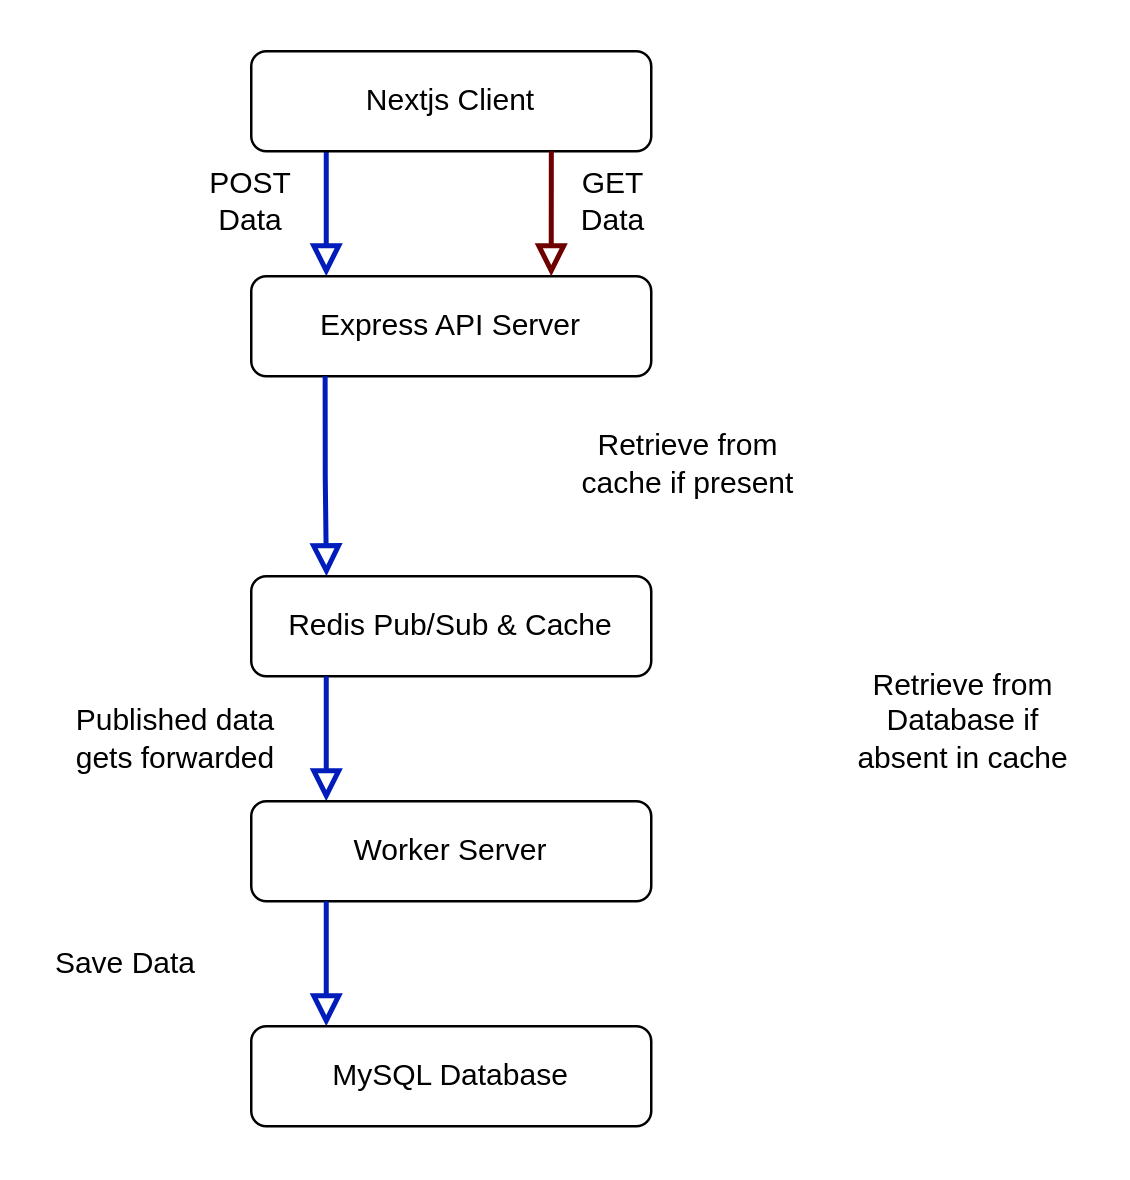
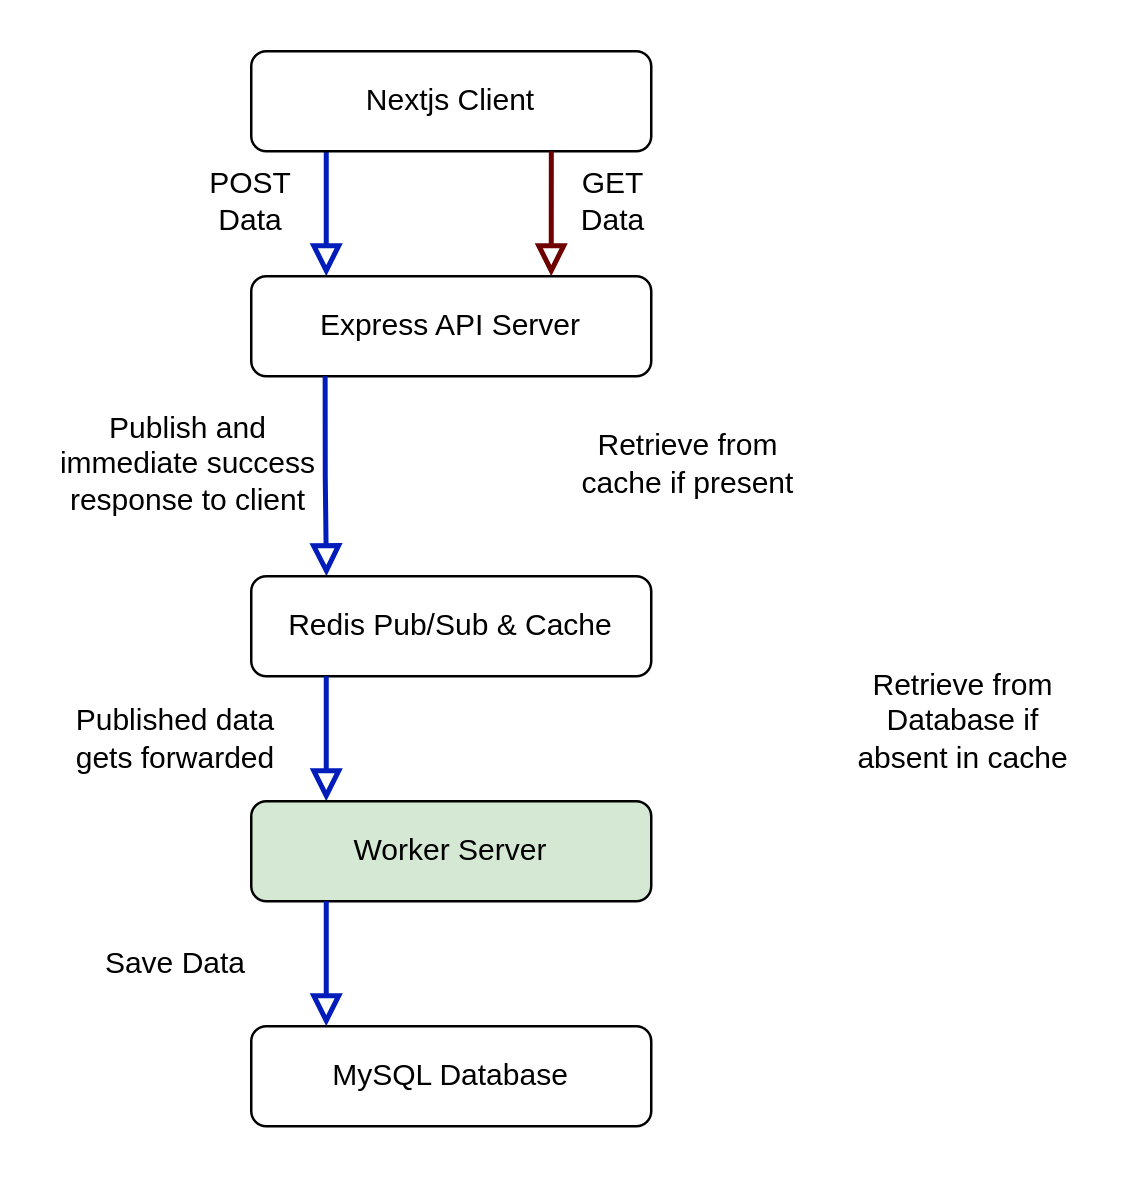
node "Publish and immediate success response to client": added
node "Worker Server": fillcolor #ffffff -> #d5e8d4
node "Save Data": moved (126, 964) -> (176, 964)
